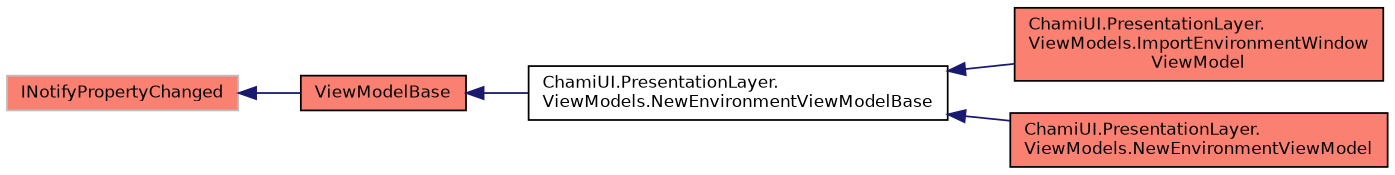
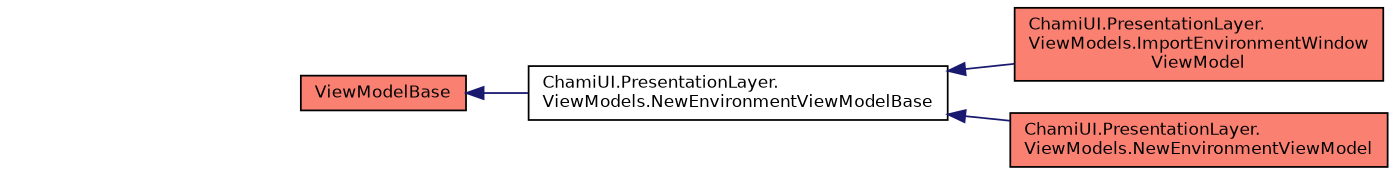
node "INotifyPropertyChanged": removed
